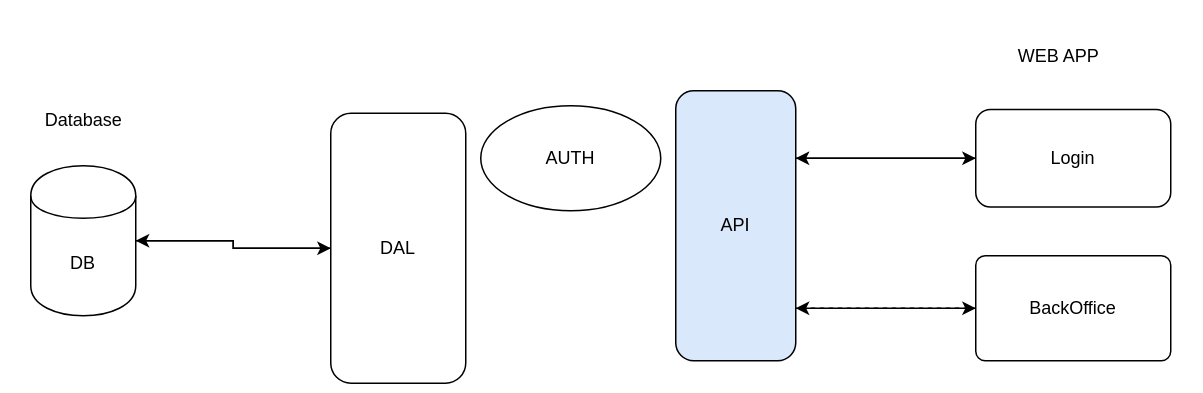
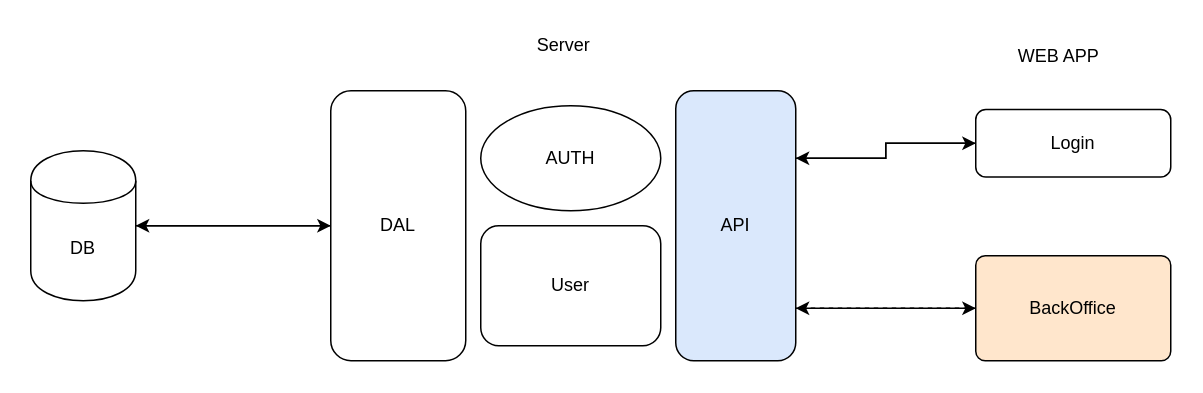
node "Server": added
node "Database": removed
node "Login": size 195x98 -> 195x68
node "DB": moved (83, 241) -> (83, 226)
node "DAL": moved (398, 248) -> (398, 226)
node "User": added
node "BackOffice": fillcolor #ffffff -> #ffe6cc
